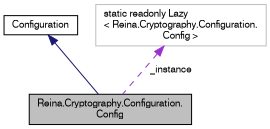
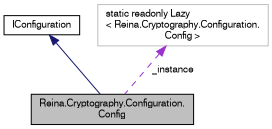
node "Configuration": label "Configuration" -> "IConfiguration"
